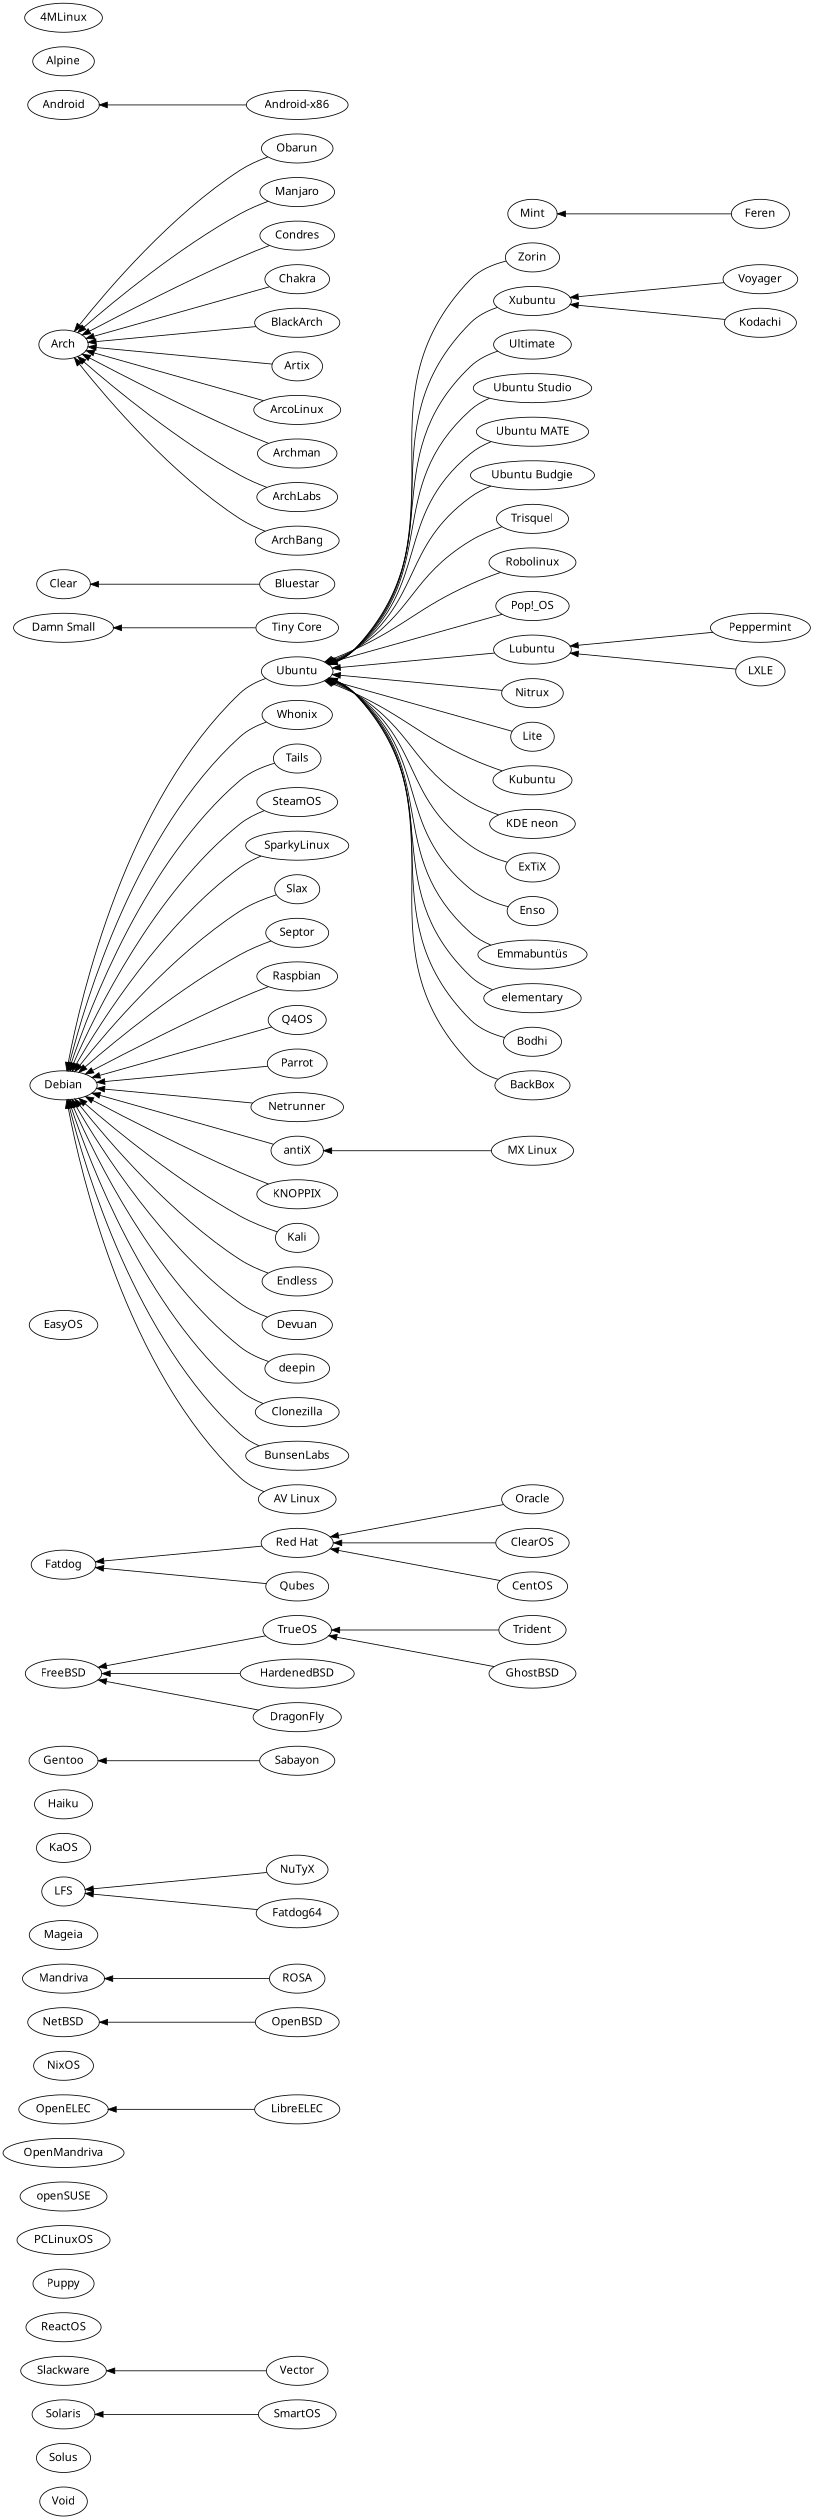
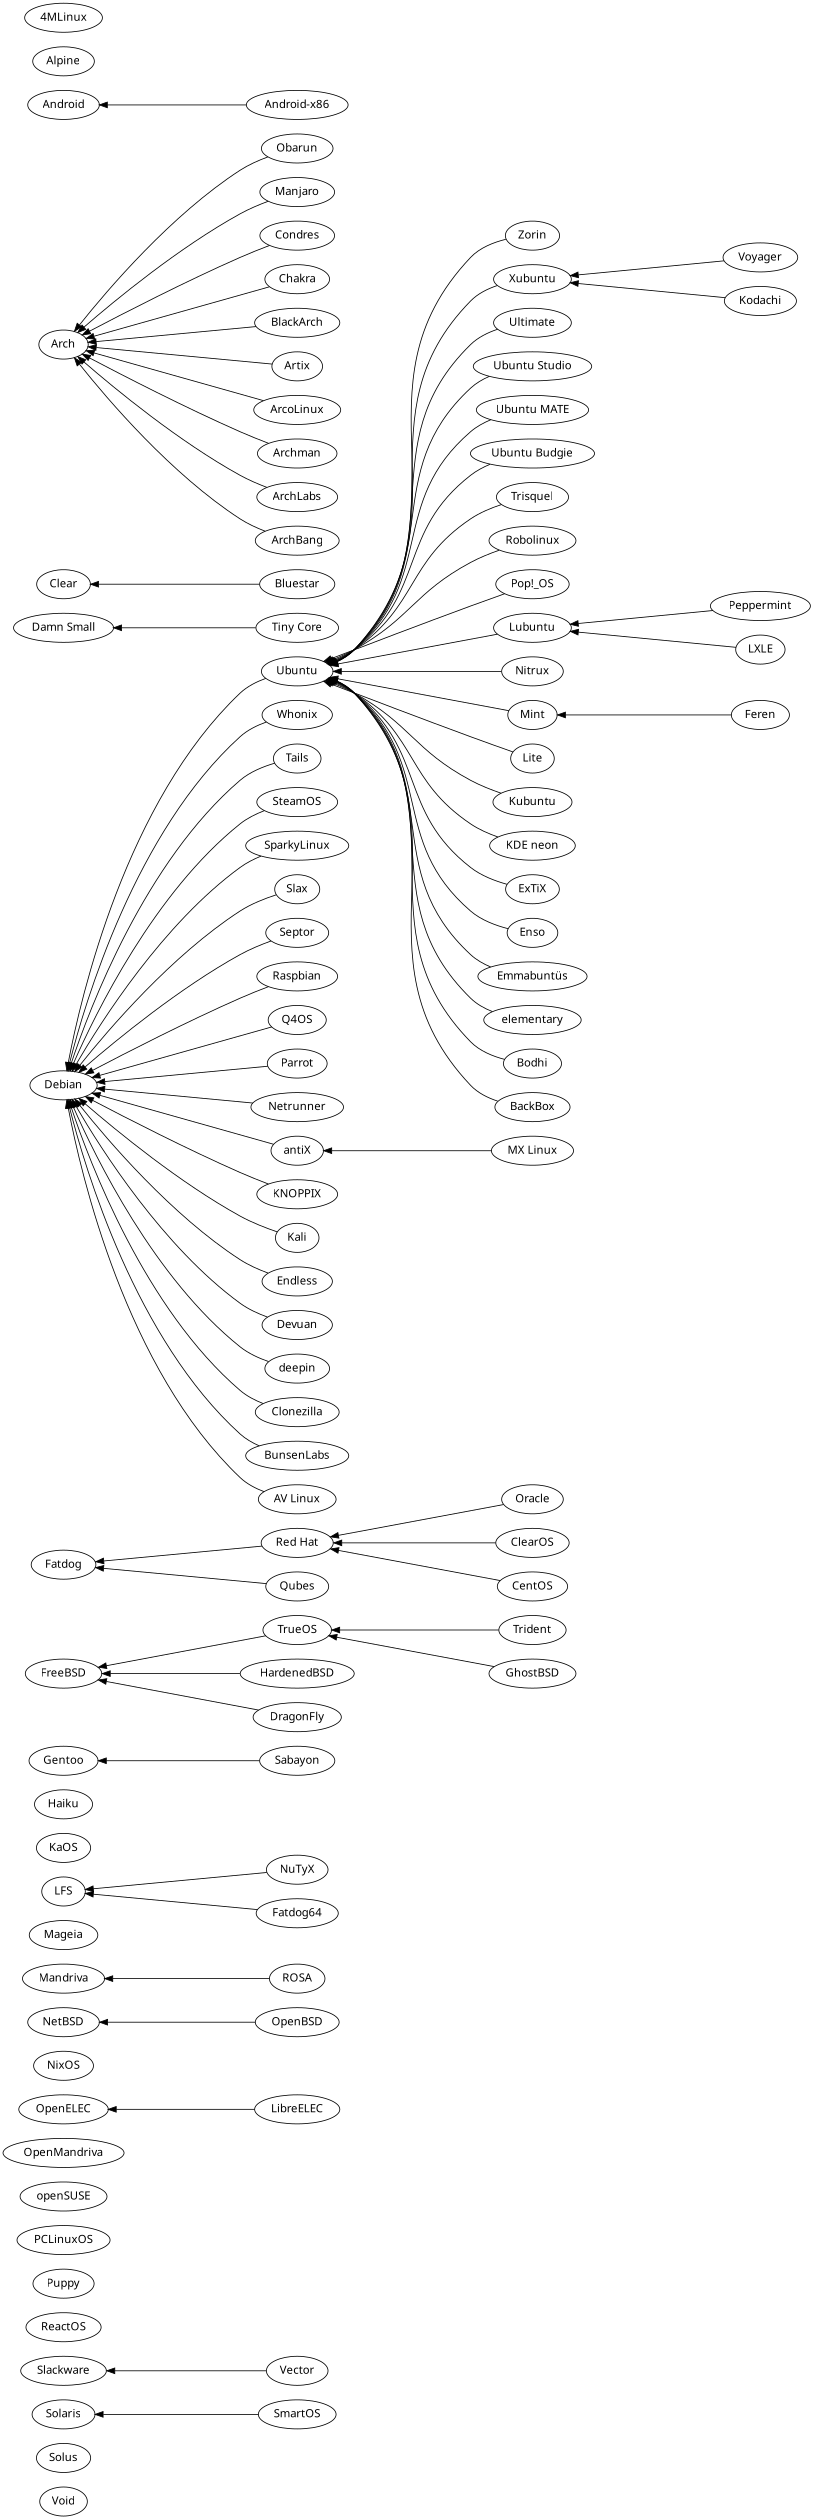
edge "Mint" -> "Ubuntu": added
node "EasyOS": removed
